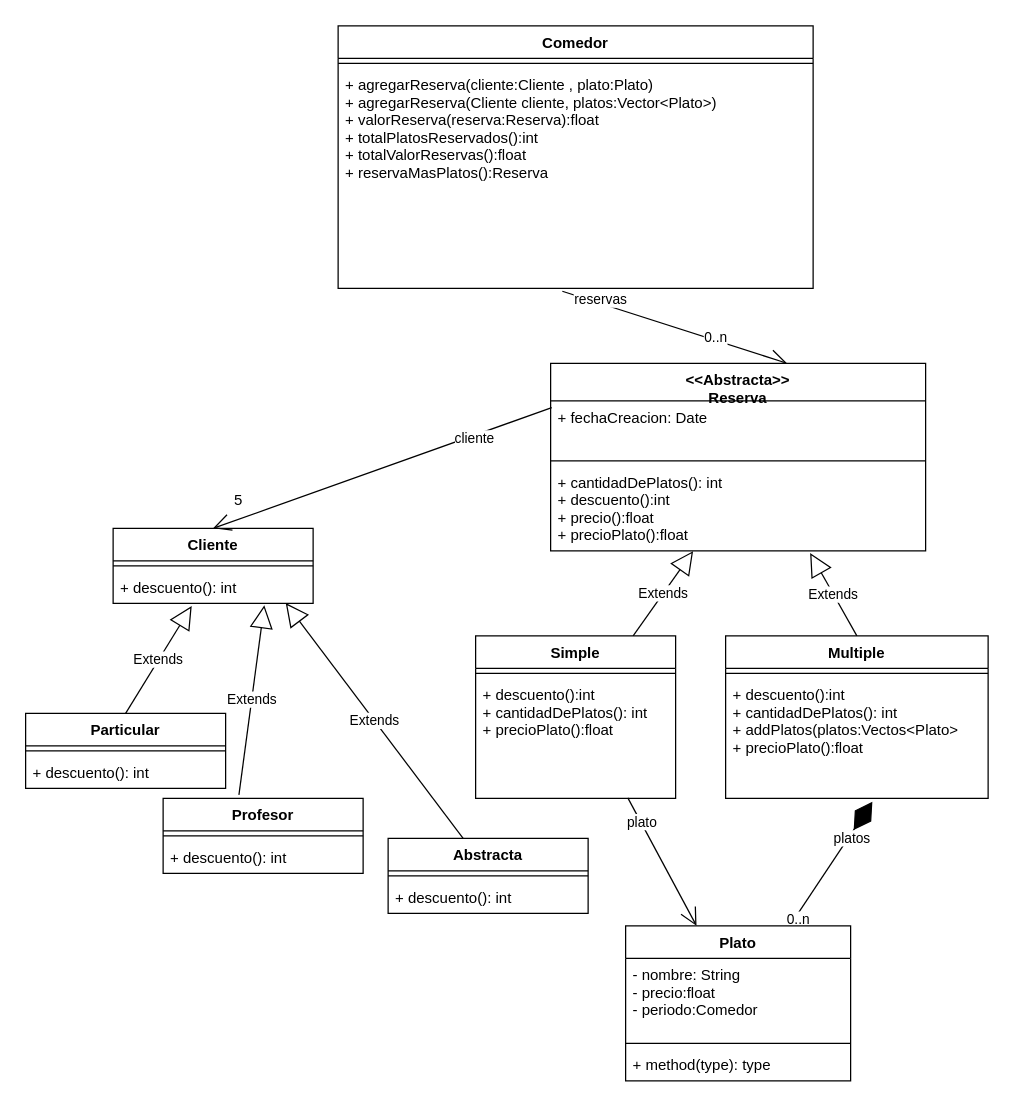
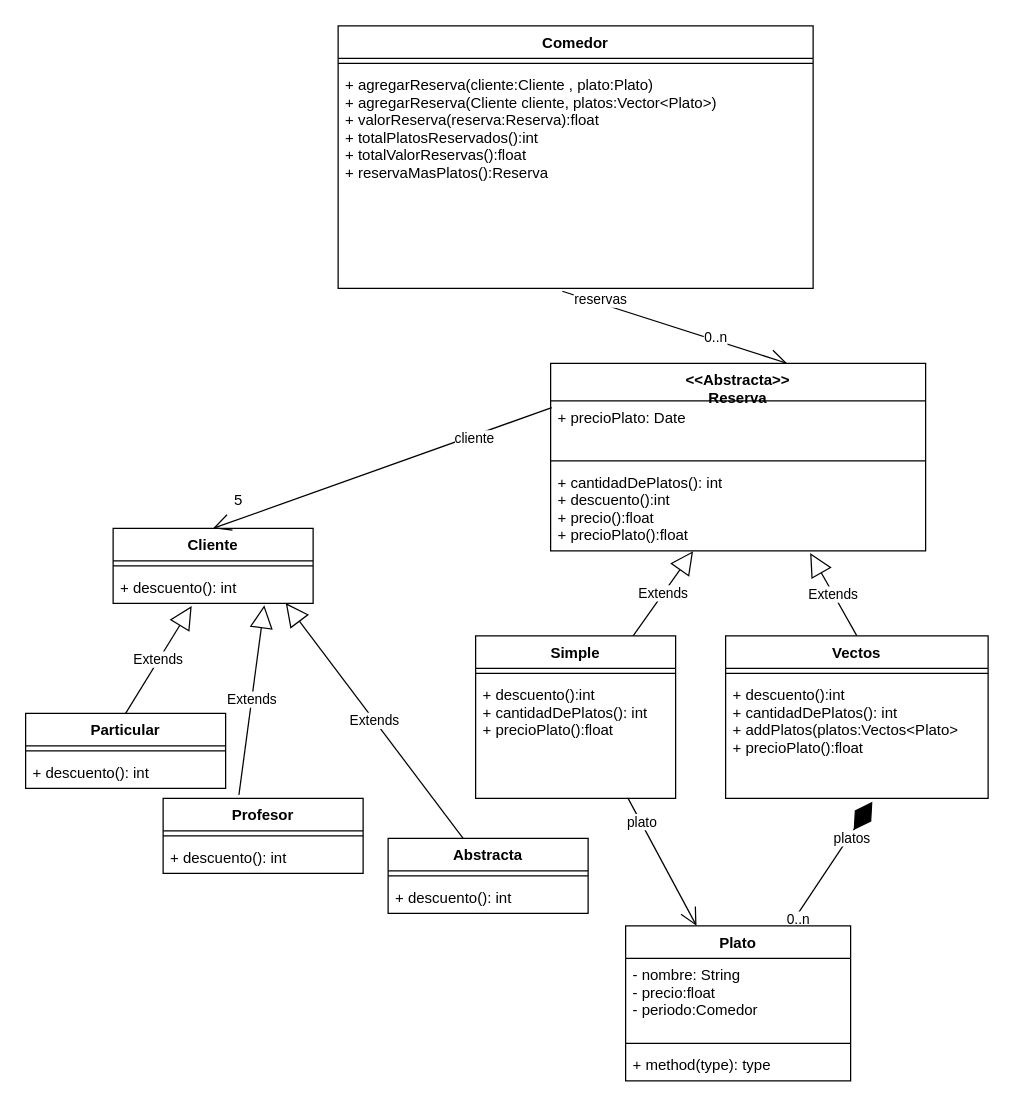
node "+ fechaCreacion: Date": label "+ fechaCreacion: Date" -> "+ precioPlato: Date"
node "Multiple": label "Multiple" -> "Vectos"
